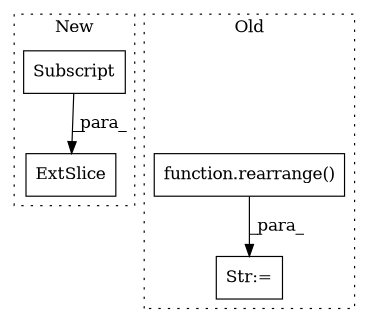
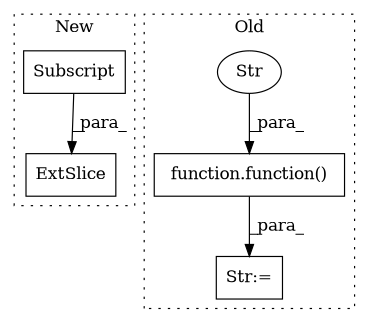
node "Str": added
node "function.rearrange()": label "function.rearrange()" -> "function.function()"
